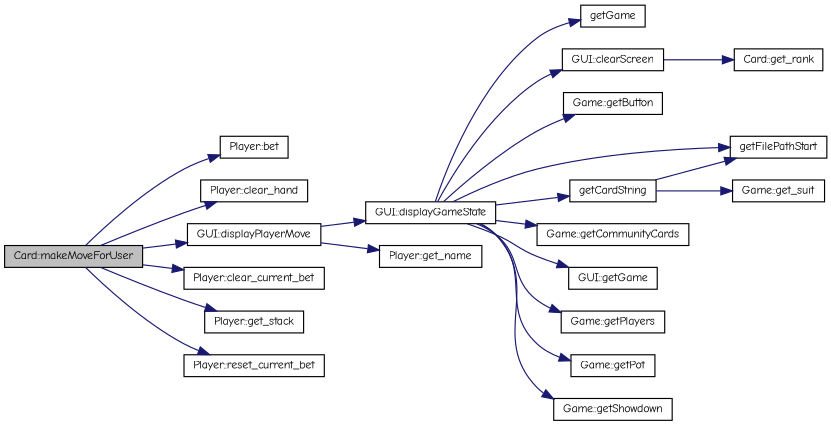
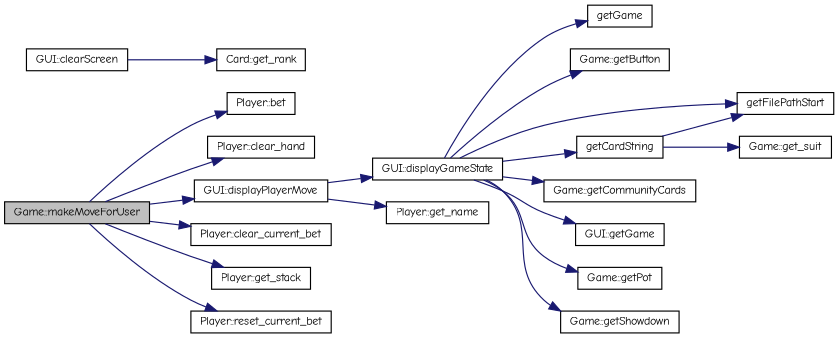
edge "GUI::displayGameState" -> "GUI::clearScreen": removed
node "Card::makeMoveForUser": label "Card::makeMoveForUser" -> "Game::makeMoveForUser"
node "Game::getPlayers": removed
